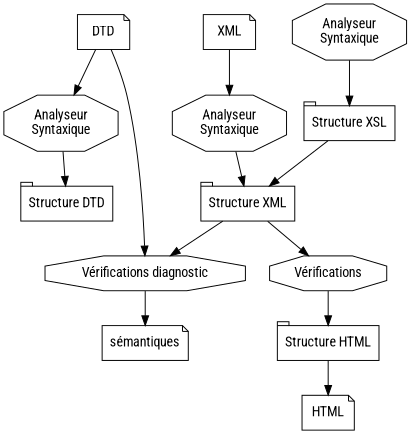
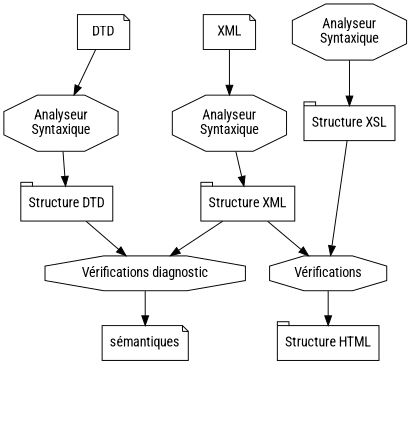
edge "DTD" -> "Vérifications diagnostic": now "Structure DTD" -> "Vérifications diagnostic"
edge "Structure XSL" -> "Structure XML": now "Structure XSL" -> "Vérifications"
node "HTML": removed
